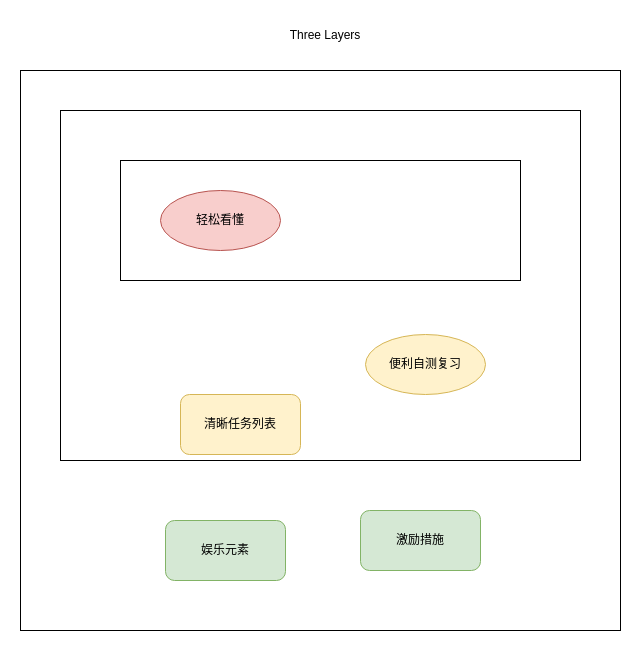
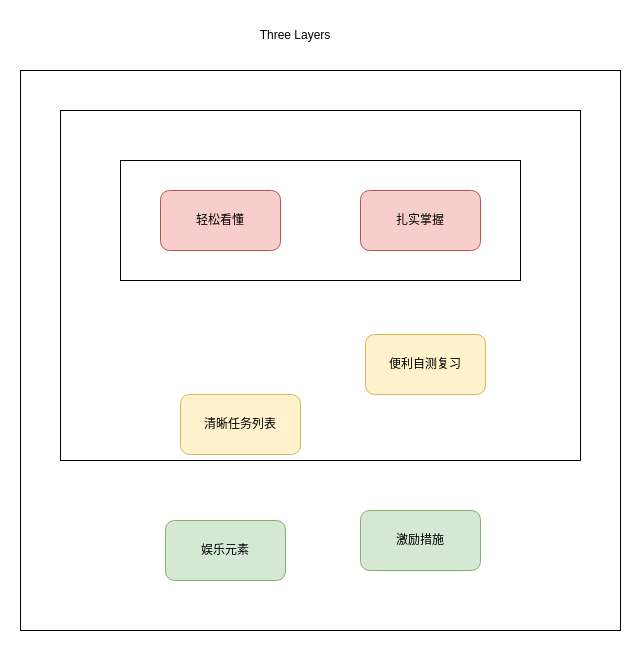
node "Three Layers": moved (326, 36) -> (296, 36)
node "轻松看懂": shape ellipse -> rounded rectangle
node "扎实掌握": added
node "便利自测复习": shape ellipse -> rounded rectangle
